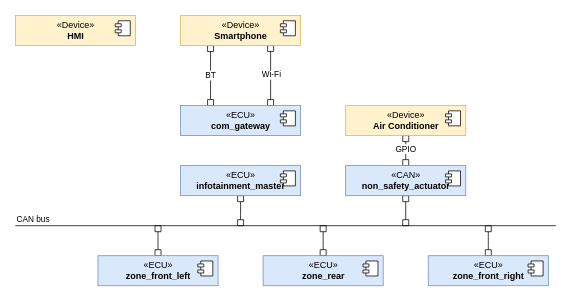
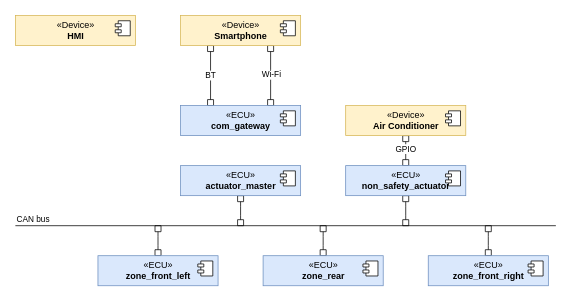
node "«ECU» infotainment_master": label "«ECU» infotainment_master" -> "«ECU» actuator_master"
node "«CAN» non_safety_actuator": label "«CAN» non_safety_actuator" -> "«ECU» non_safety_actuator"
